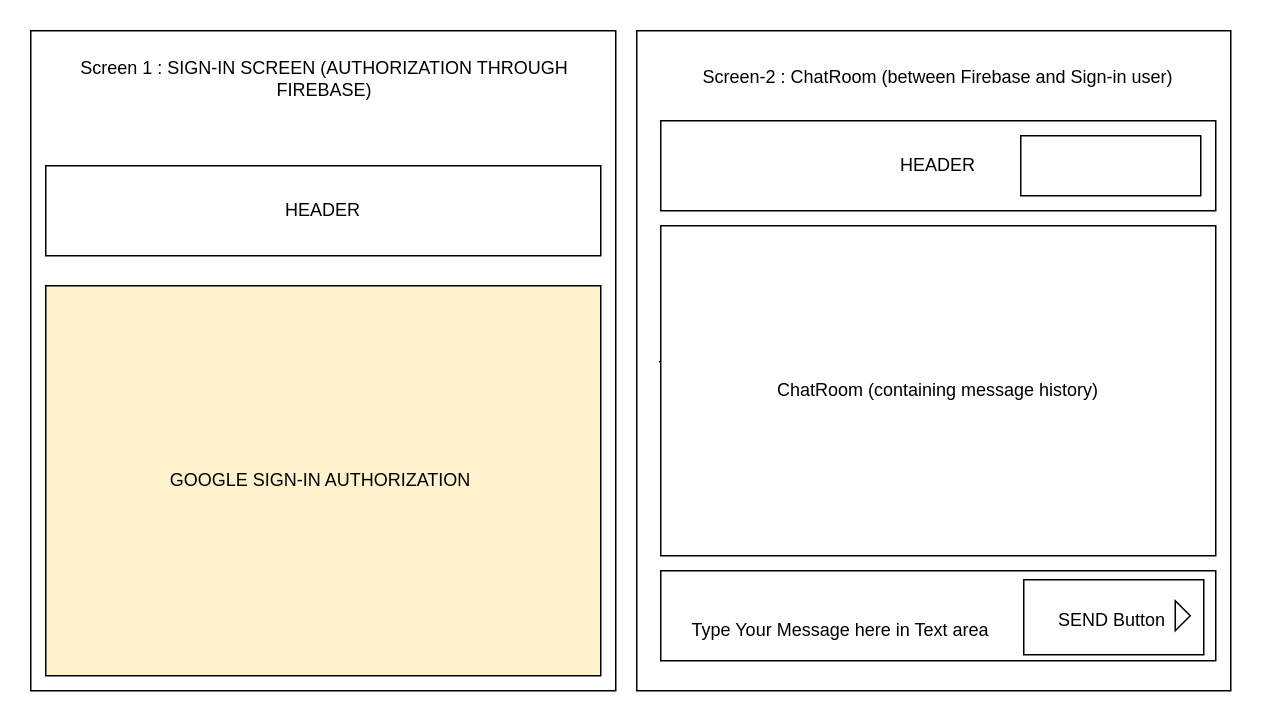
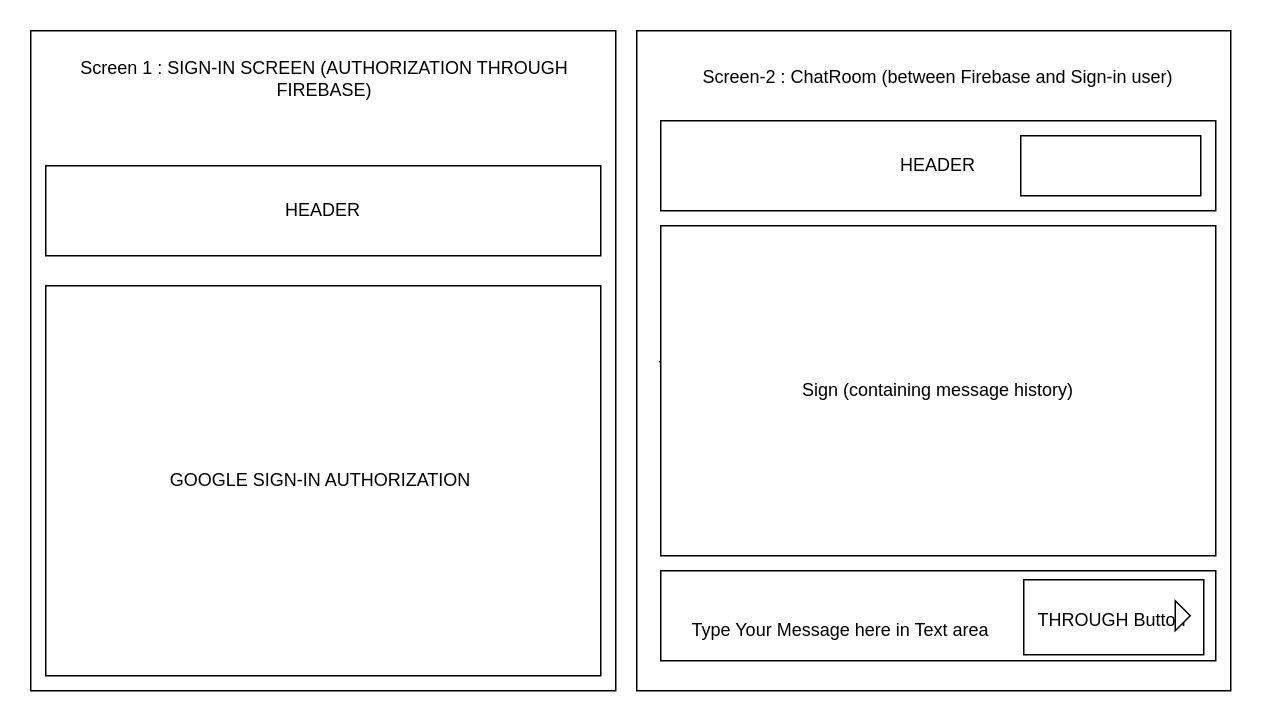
node "ChatRoom (containing message history)": label "ChatRoom (containing message history)" -> "Sign (containing message history)"
node "GOOGLE SIGN-IN AUTHORIZATION": fillcolor #fff2cc -> #ffffff
node "SEND Button": label "SEND Button" -> "THROUGH Button"
